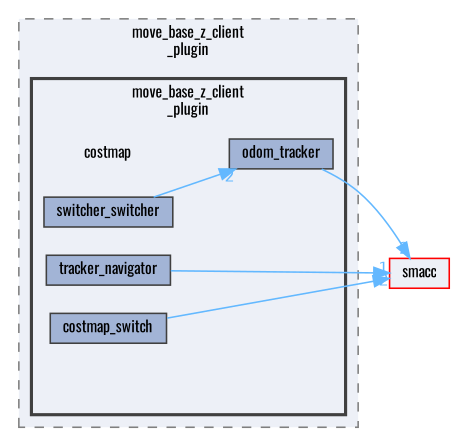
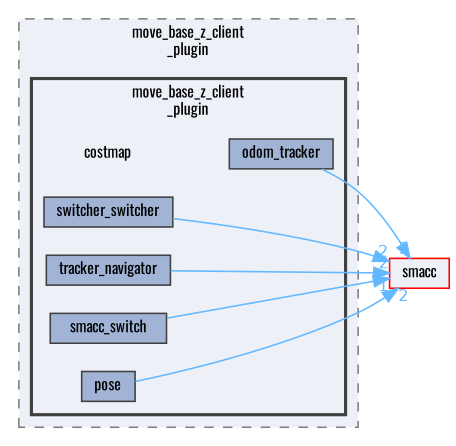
edge "switcher_switcher" -> "odom_tracker": now "switcher_switcher" -> "smacc"
node "costmap_switch": label "costmap_switch" -> "smacc_switch"
node "pose": added
